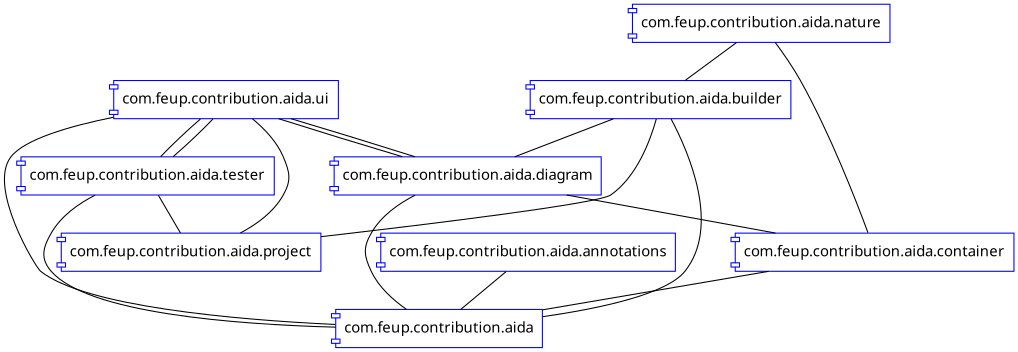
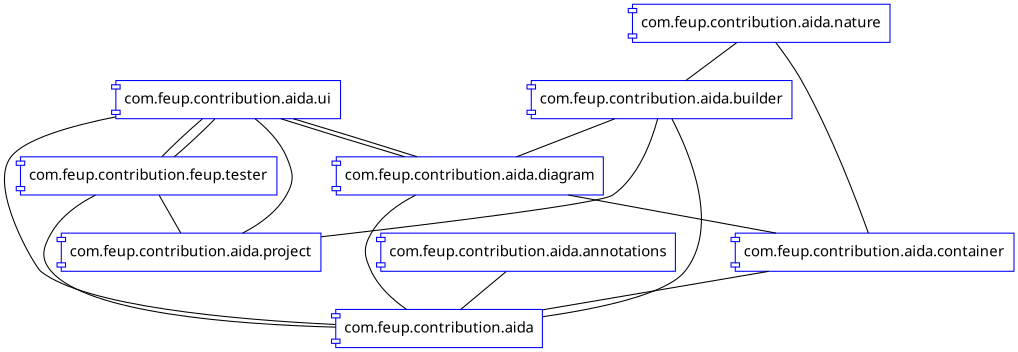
node "com.feup.contribution.aida.tester": label "com.feup.contribution.aida.tester" -> "com.feup.contribution.feup.tester"
